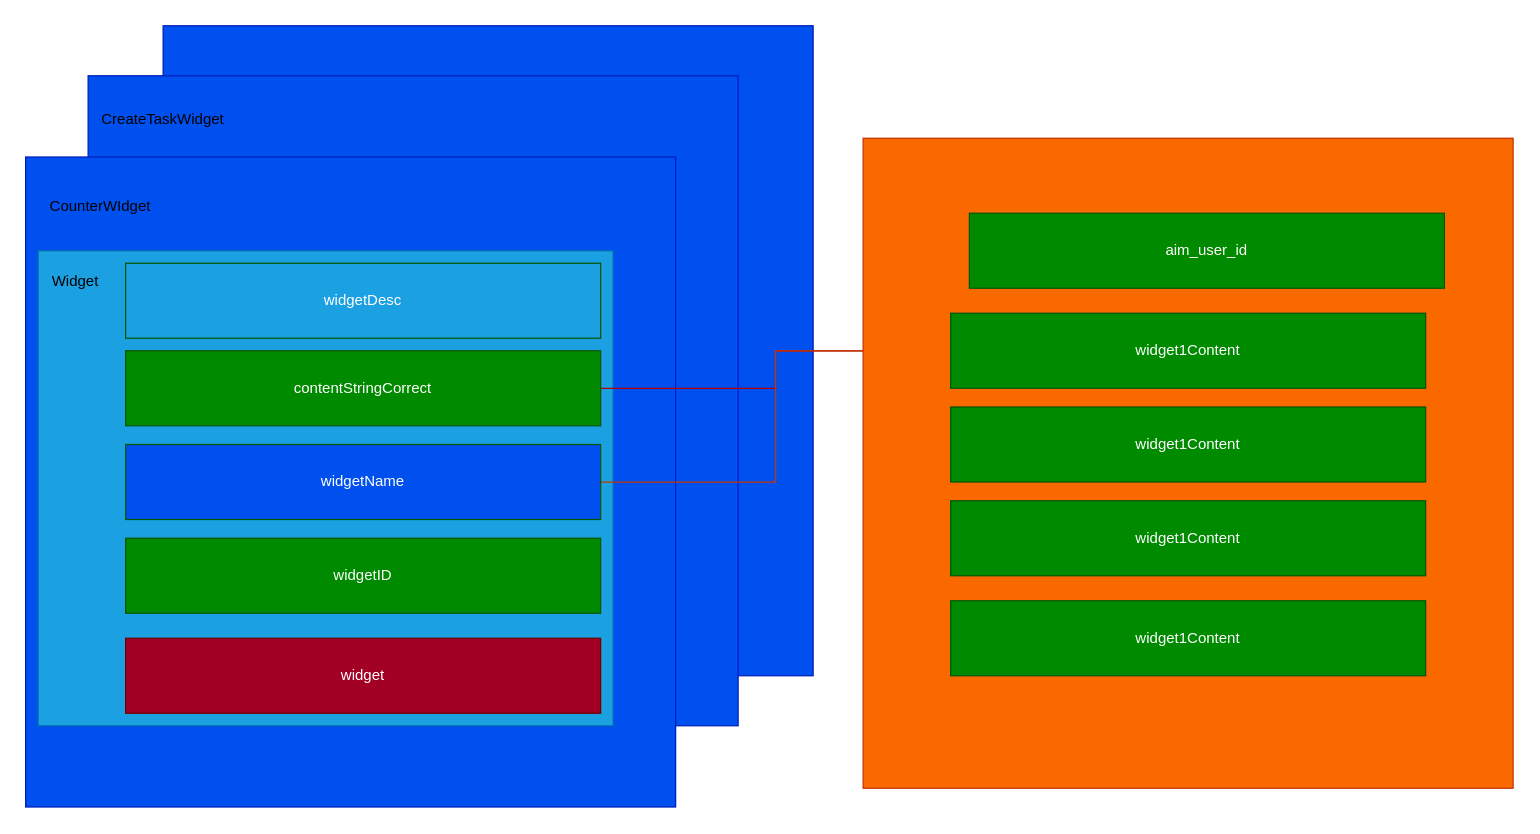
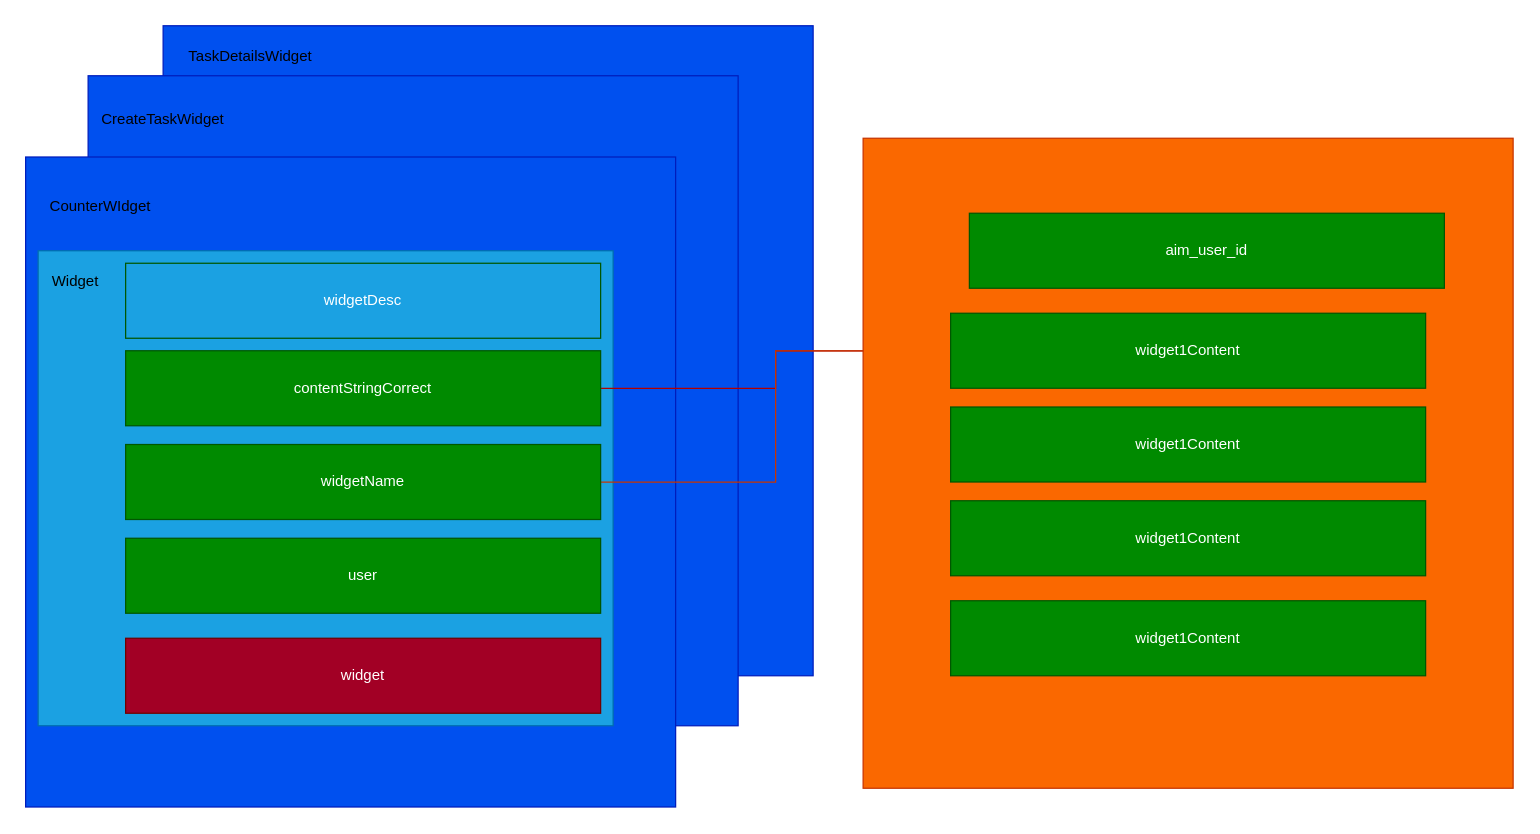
node "TaskDetailsWidget": added
node "widgetName": fillcolor #0050ef -> #008a00
node "widgetID": label "widgetID" -> "user"
